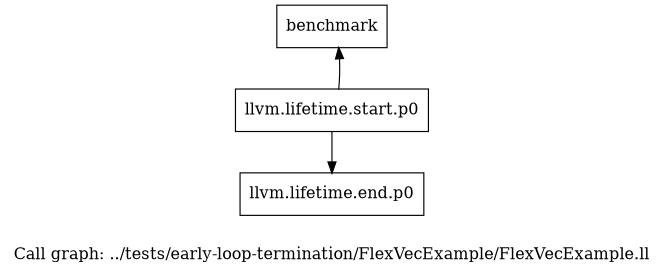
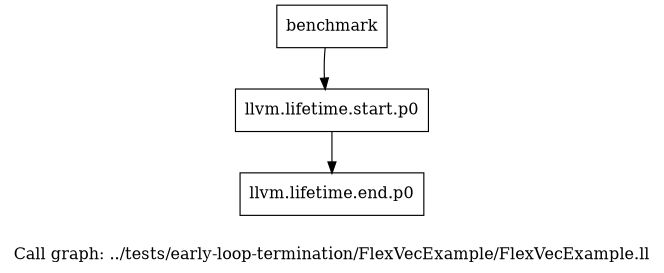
edge "llvm.lifetime.start.p0" -> "benchmark": reversed
